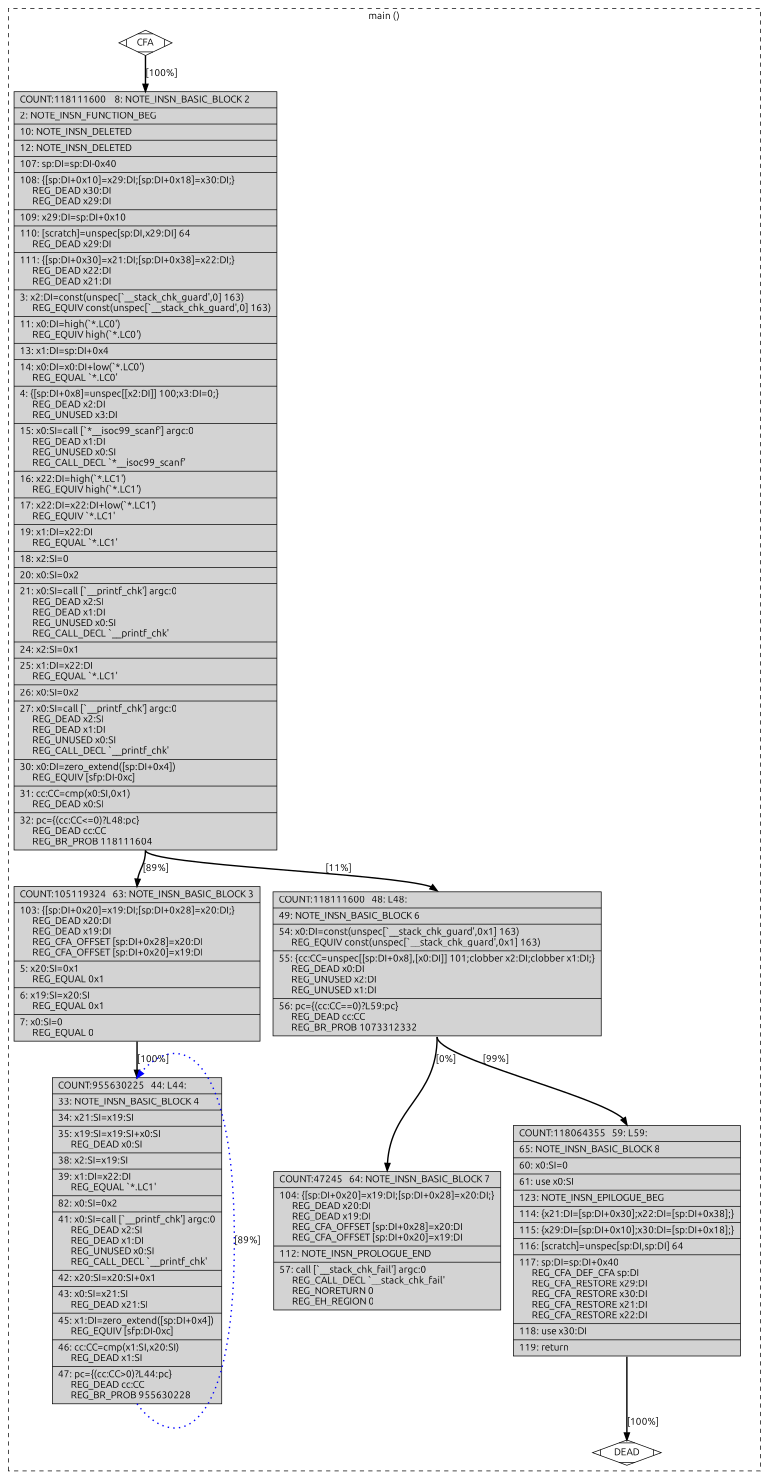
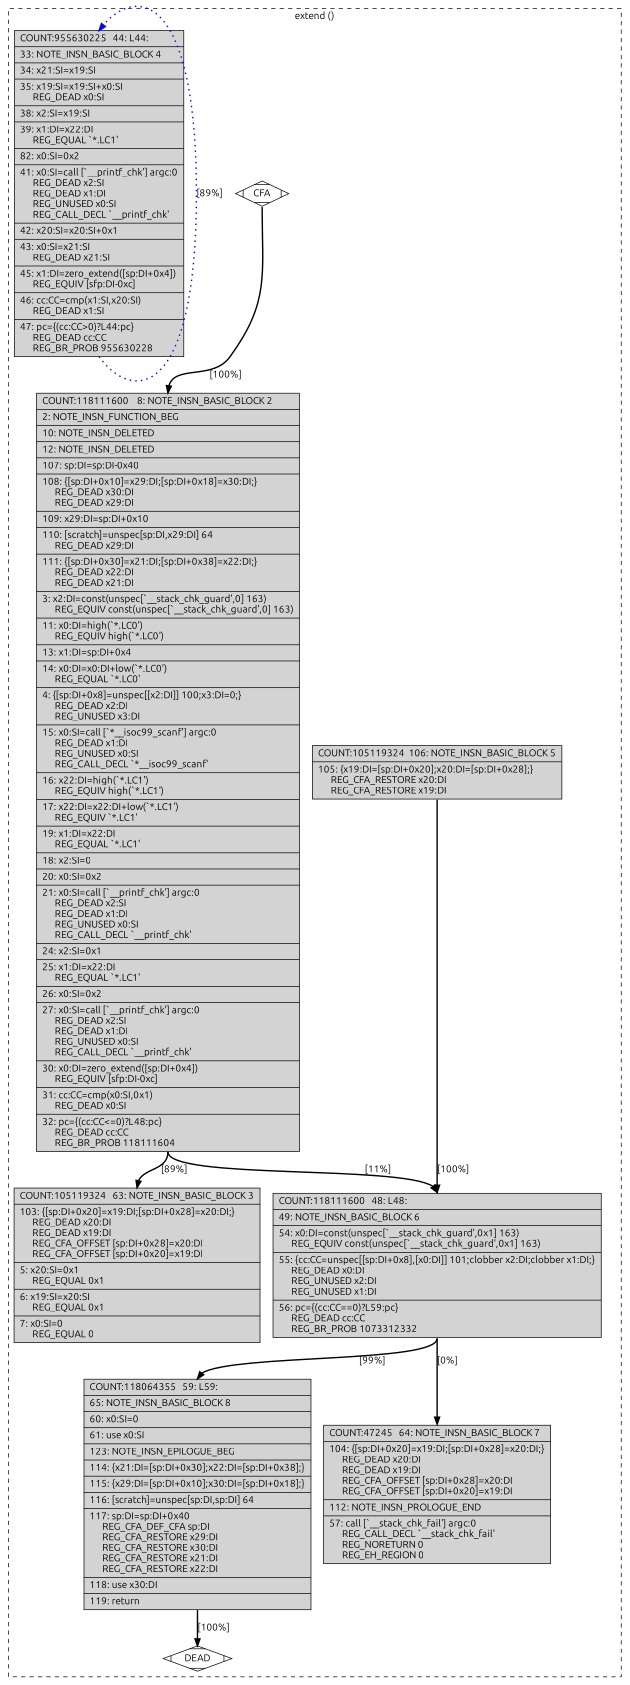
cluster "main ()": label "main ()" -> "extend ()"
node "COUNT:105119324  106: NOTE_INSN_BASIC_BLOCK 5": added
edge "COUNT:105119324   63: NOTE_INSN_BASIC_BLOCK 3" -> "COUNT:955630225   44: L44:": removed, label "[100%]"
